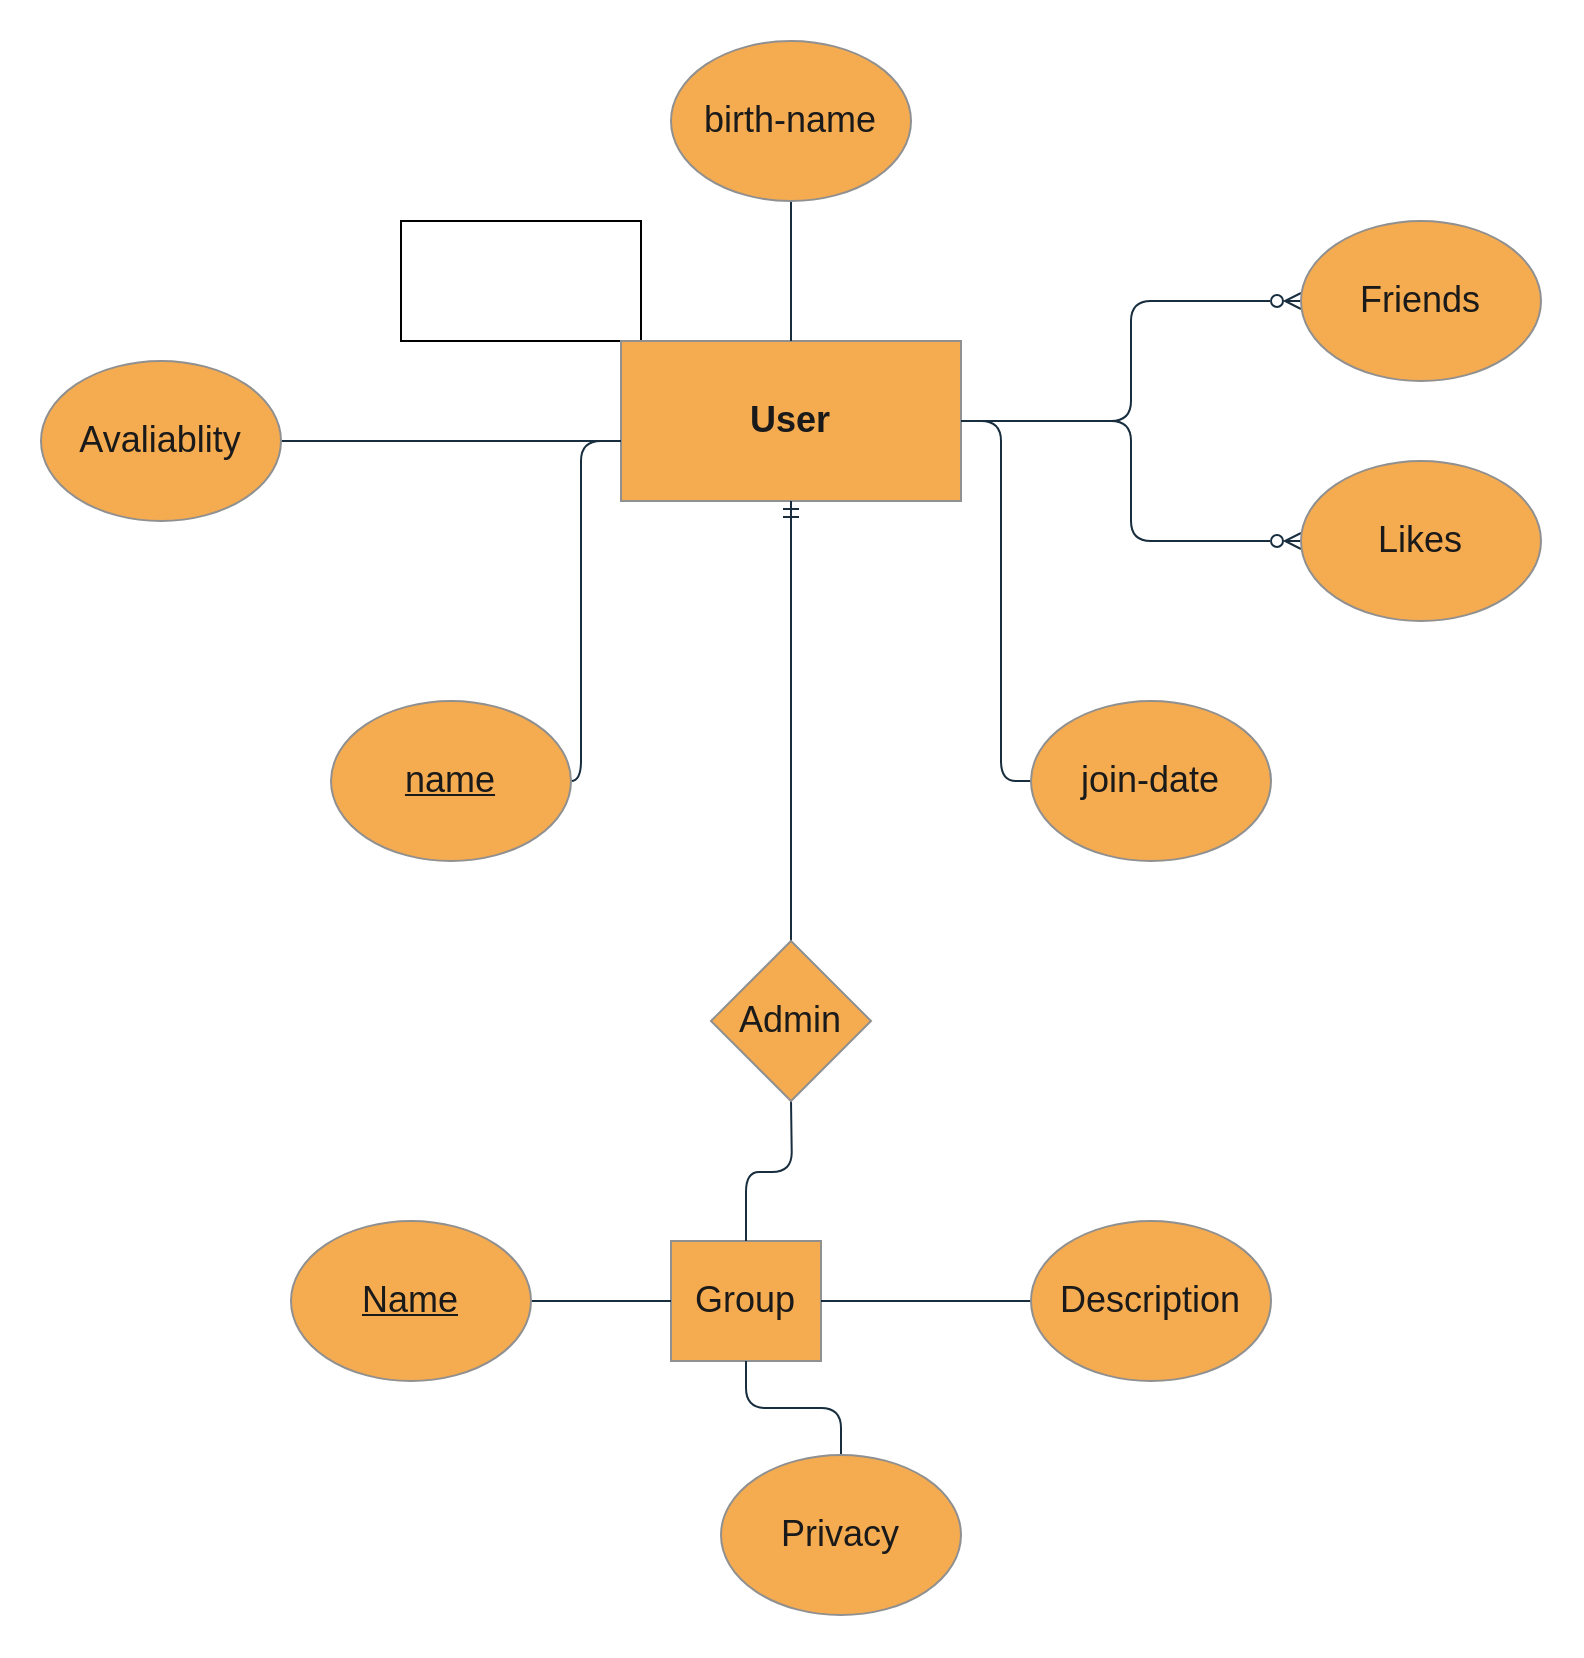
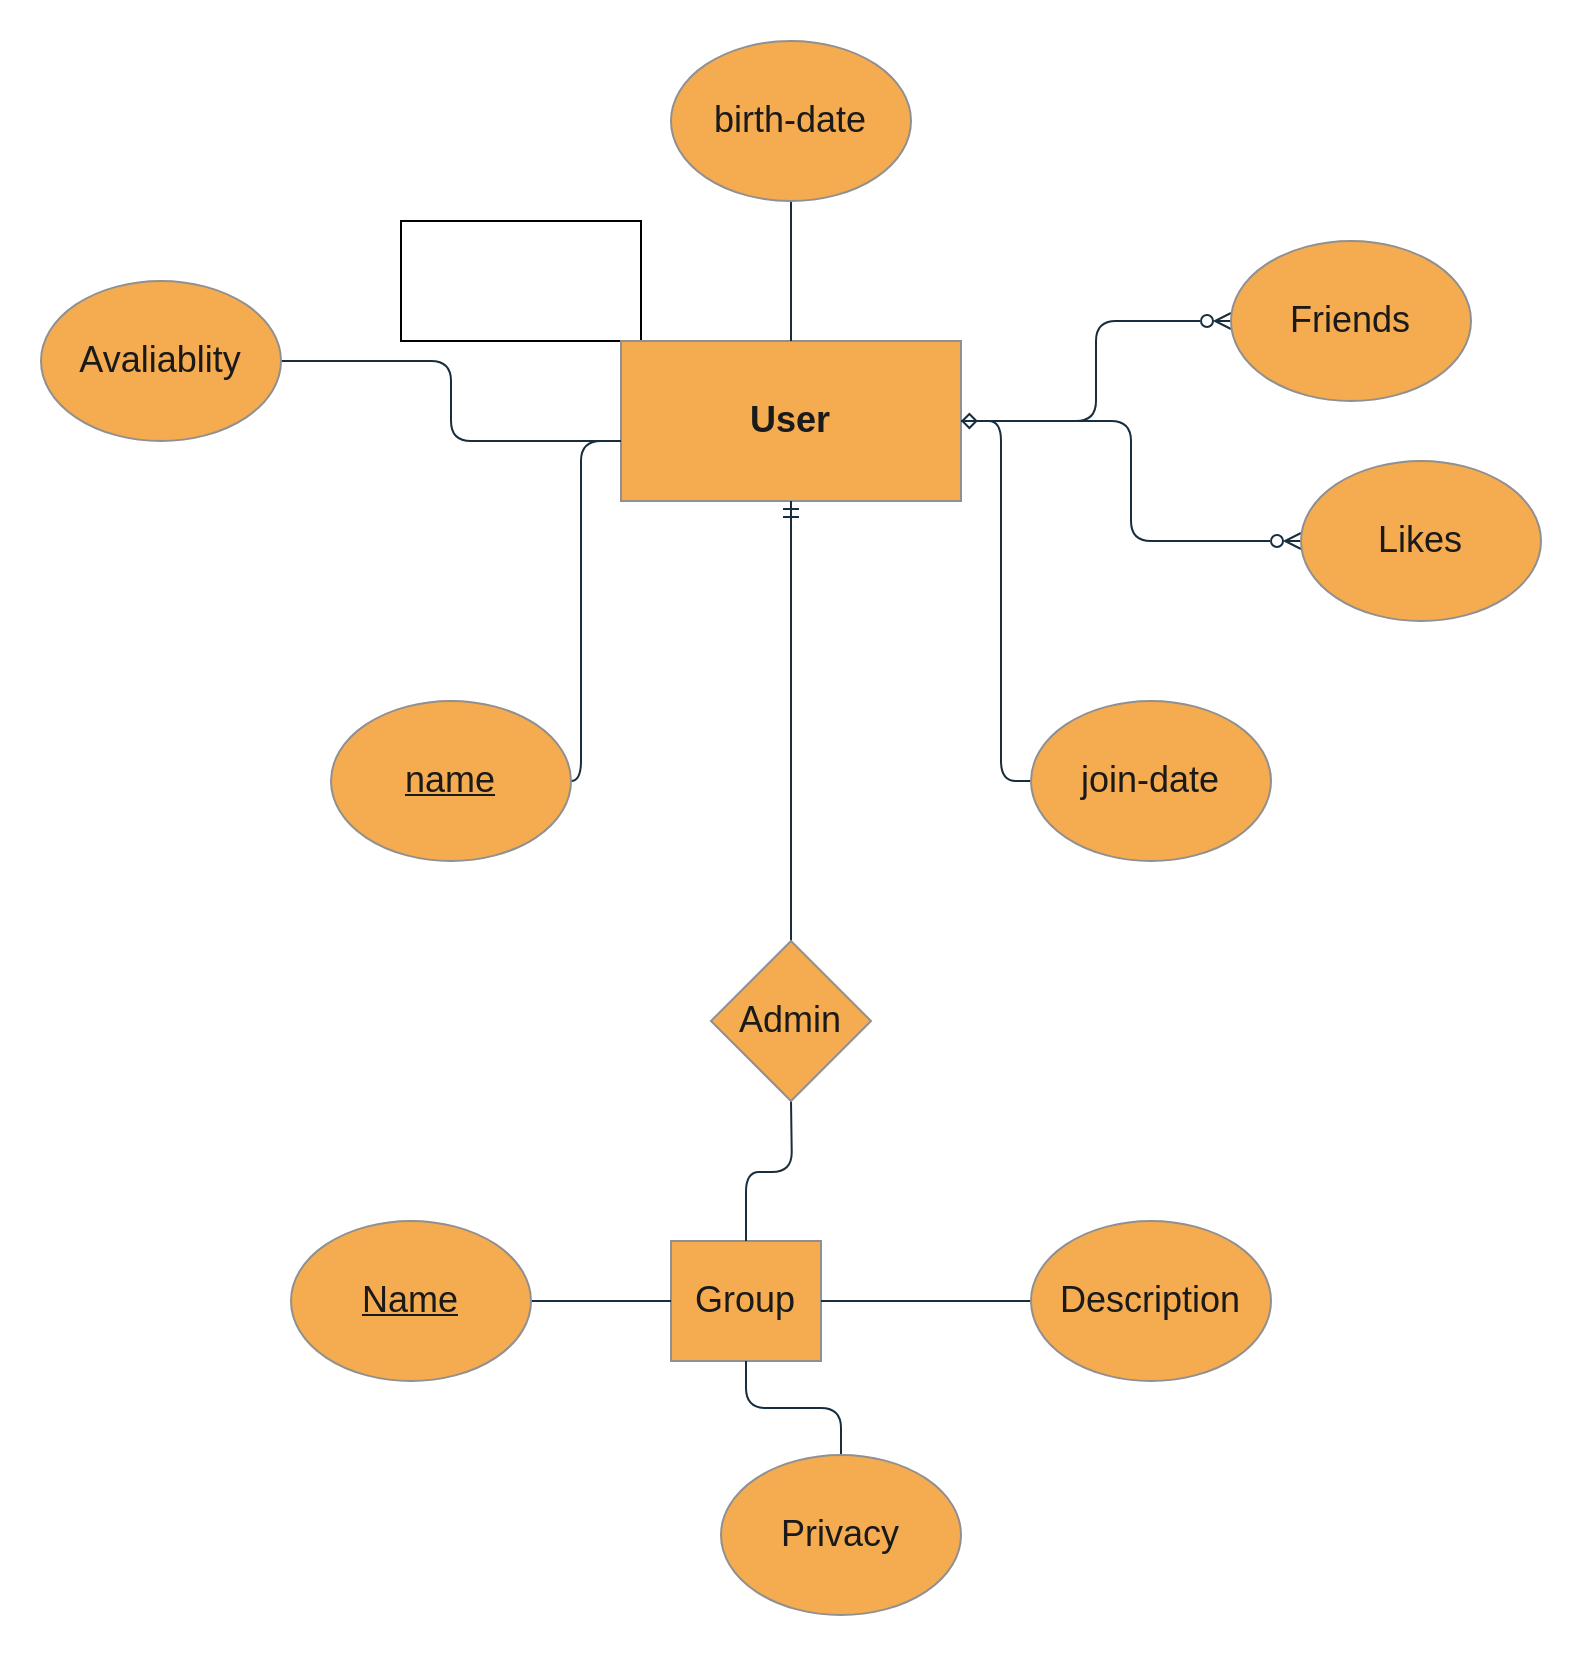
node "birth-name": label "birth-name" -> "birth-date"
node "Friends": moved (1421, 301) -> (1351, 321)
edge "User" -- "join-date": arrowhead none -> diamond
node "Avaliablity": moved (161, 441) -> (161, 361)
